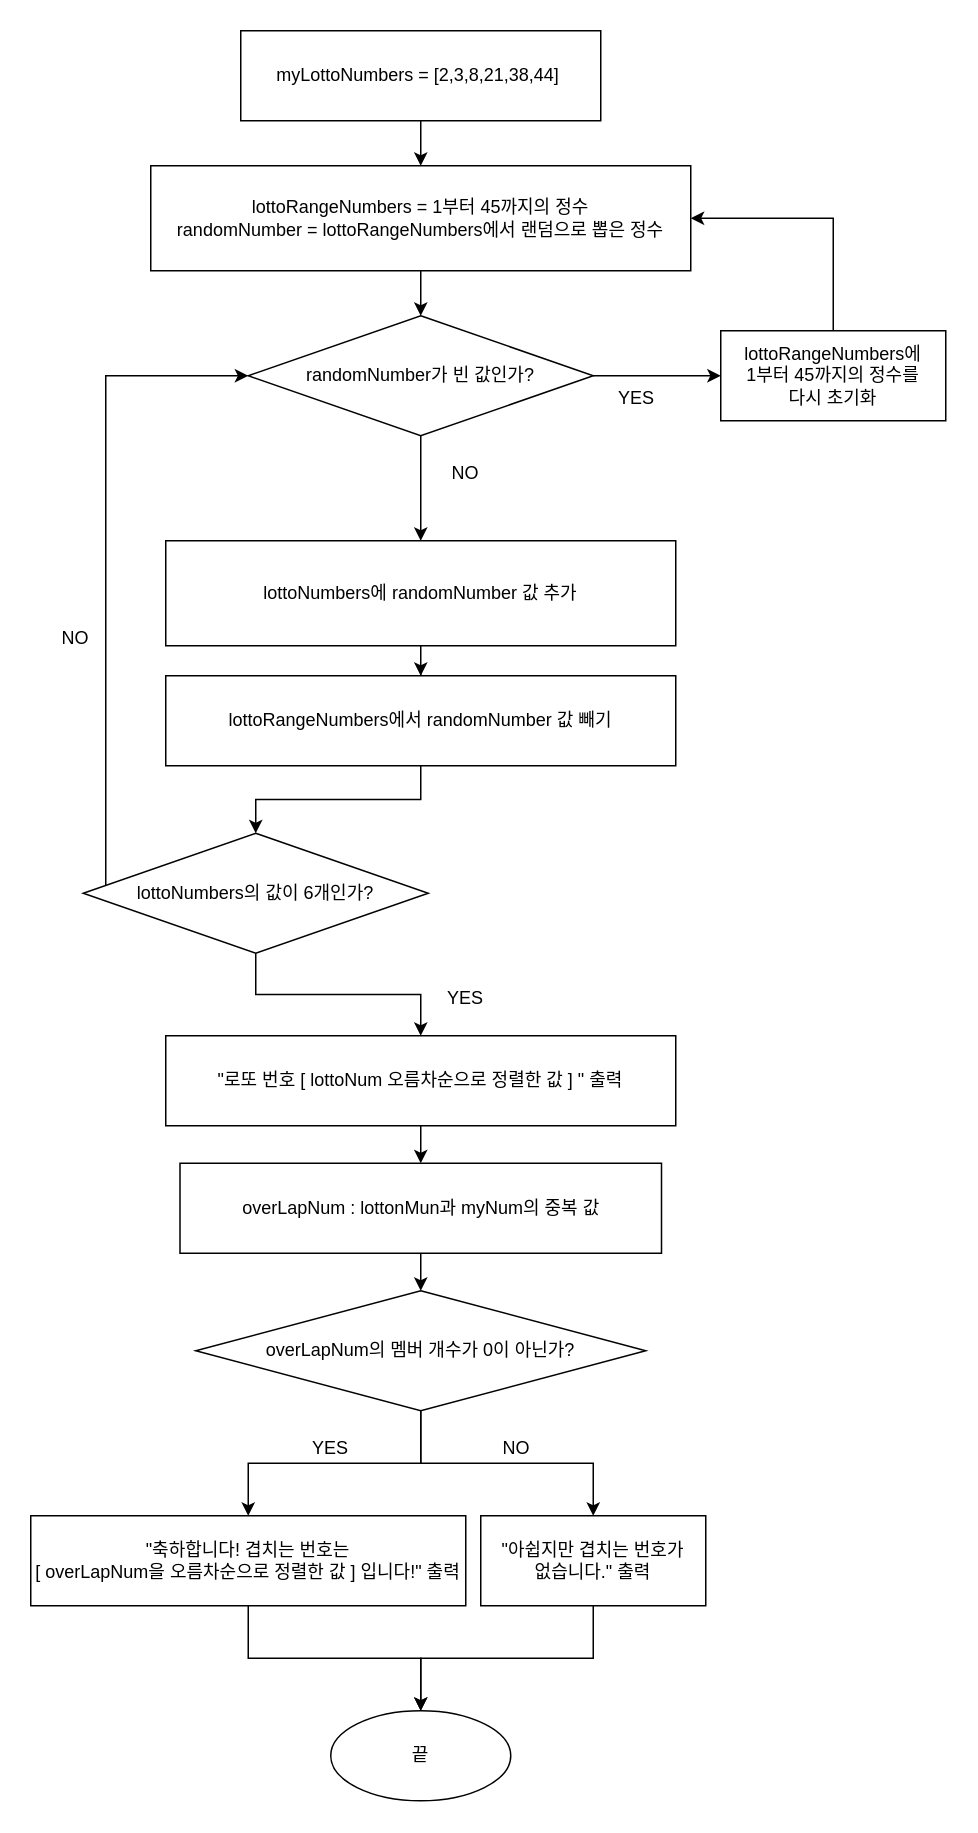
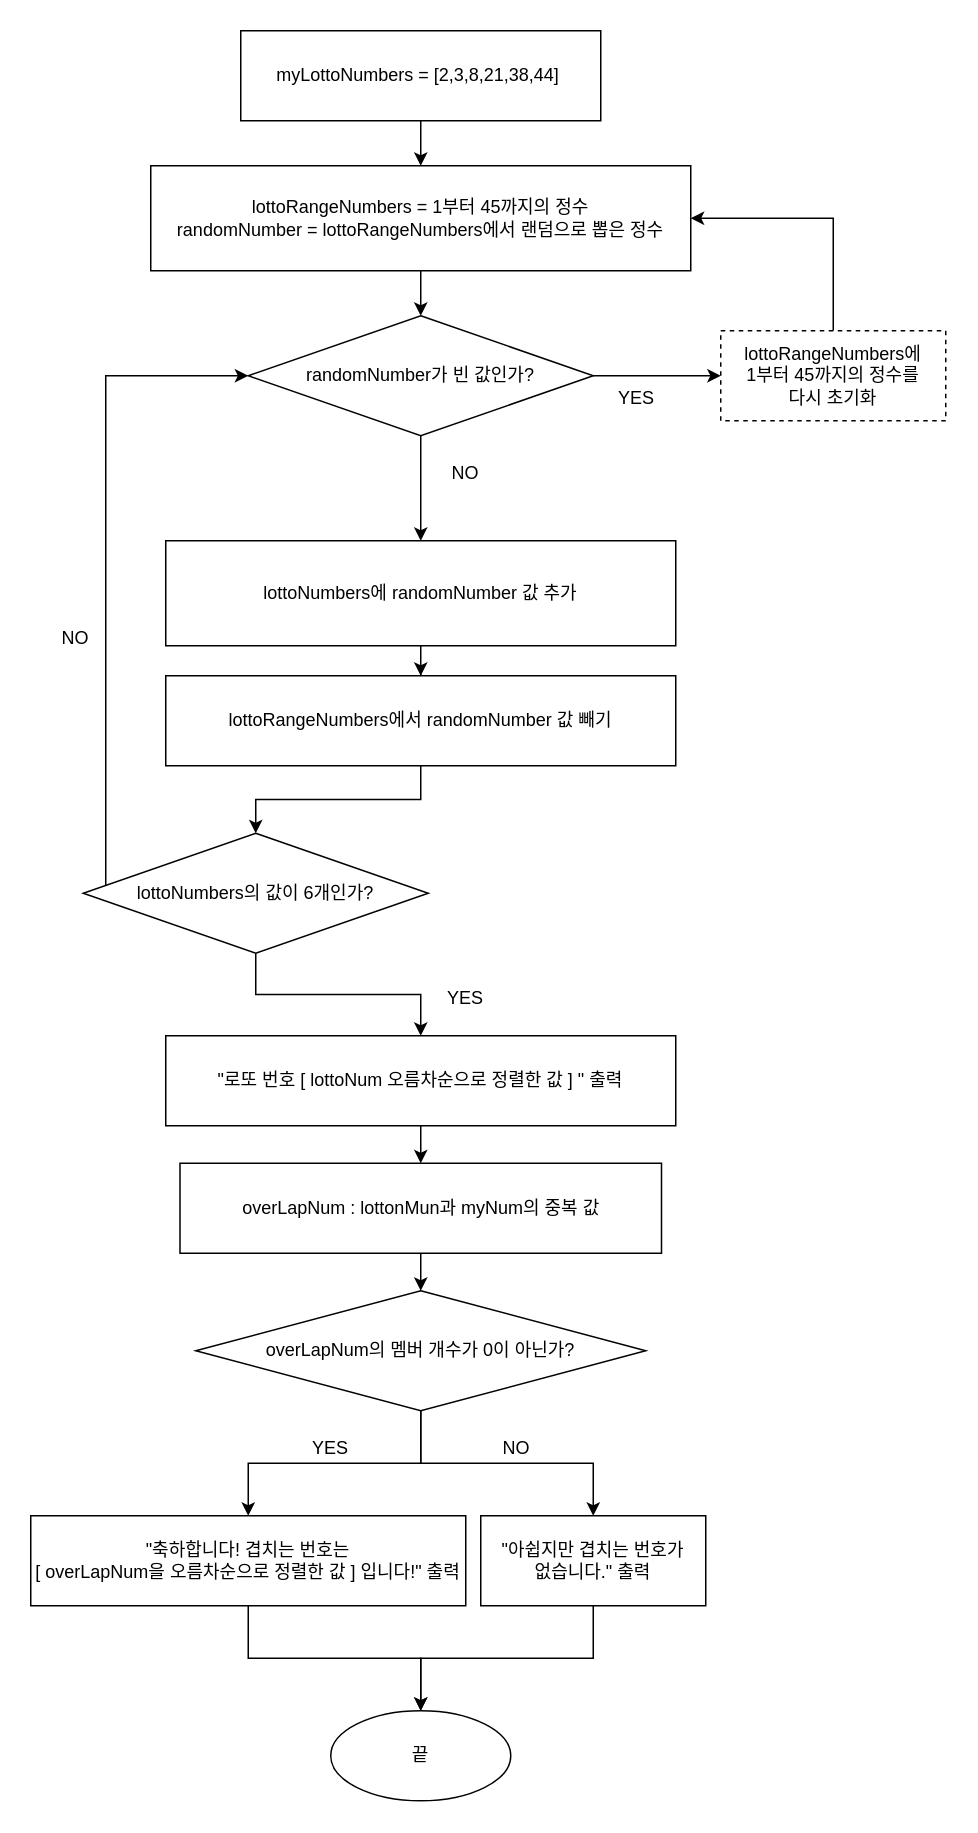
node "lottoRangeNumbers에 1부터 45까지의 정수를 다시 초기화": style solid -> dashed
